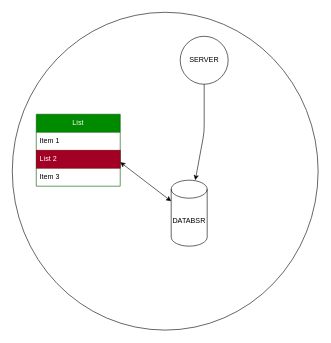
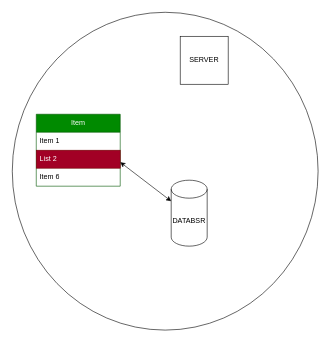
node "SERVER": shape ellipse -> rectangle
node "List": label "List" -> "Item"
edge "SERVER" -> "DATABSR": removed
node "Item 3": label "Item 3" -> "Item 6"
